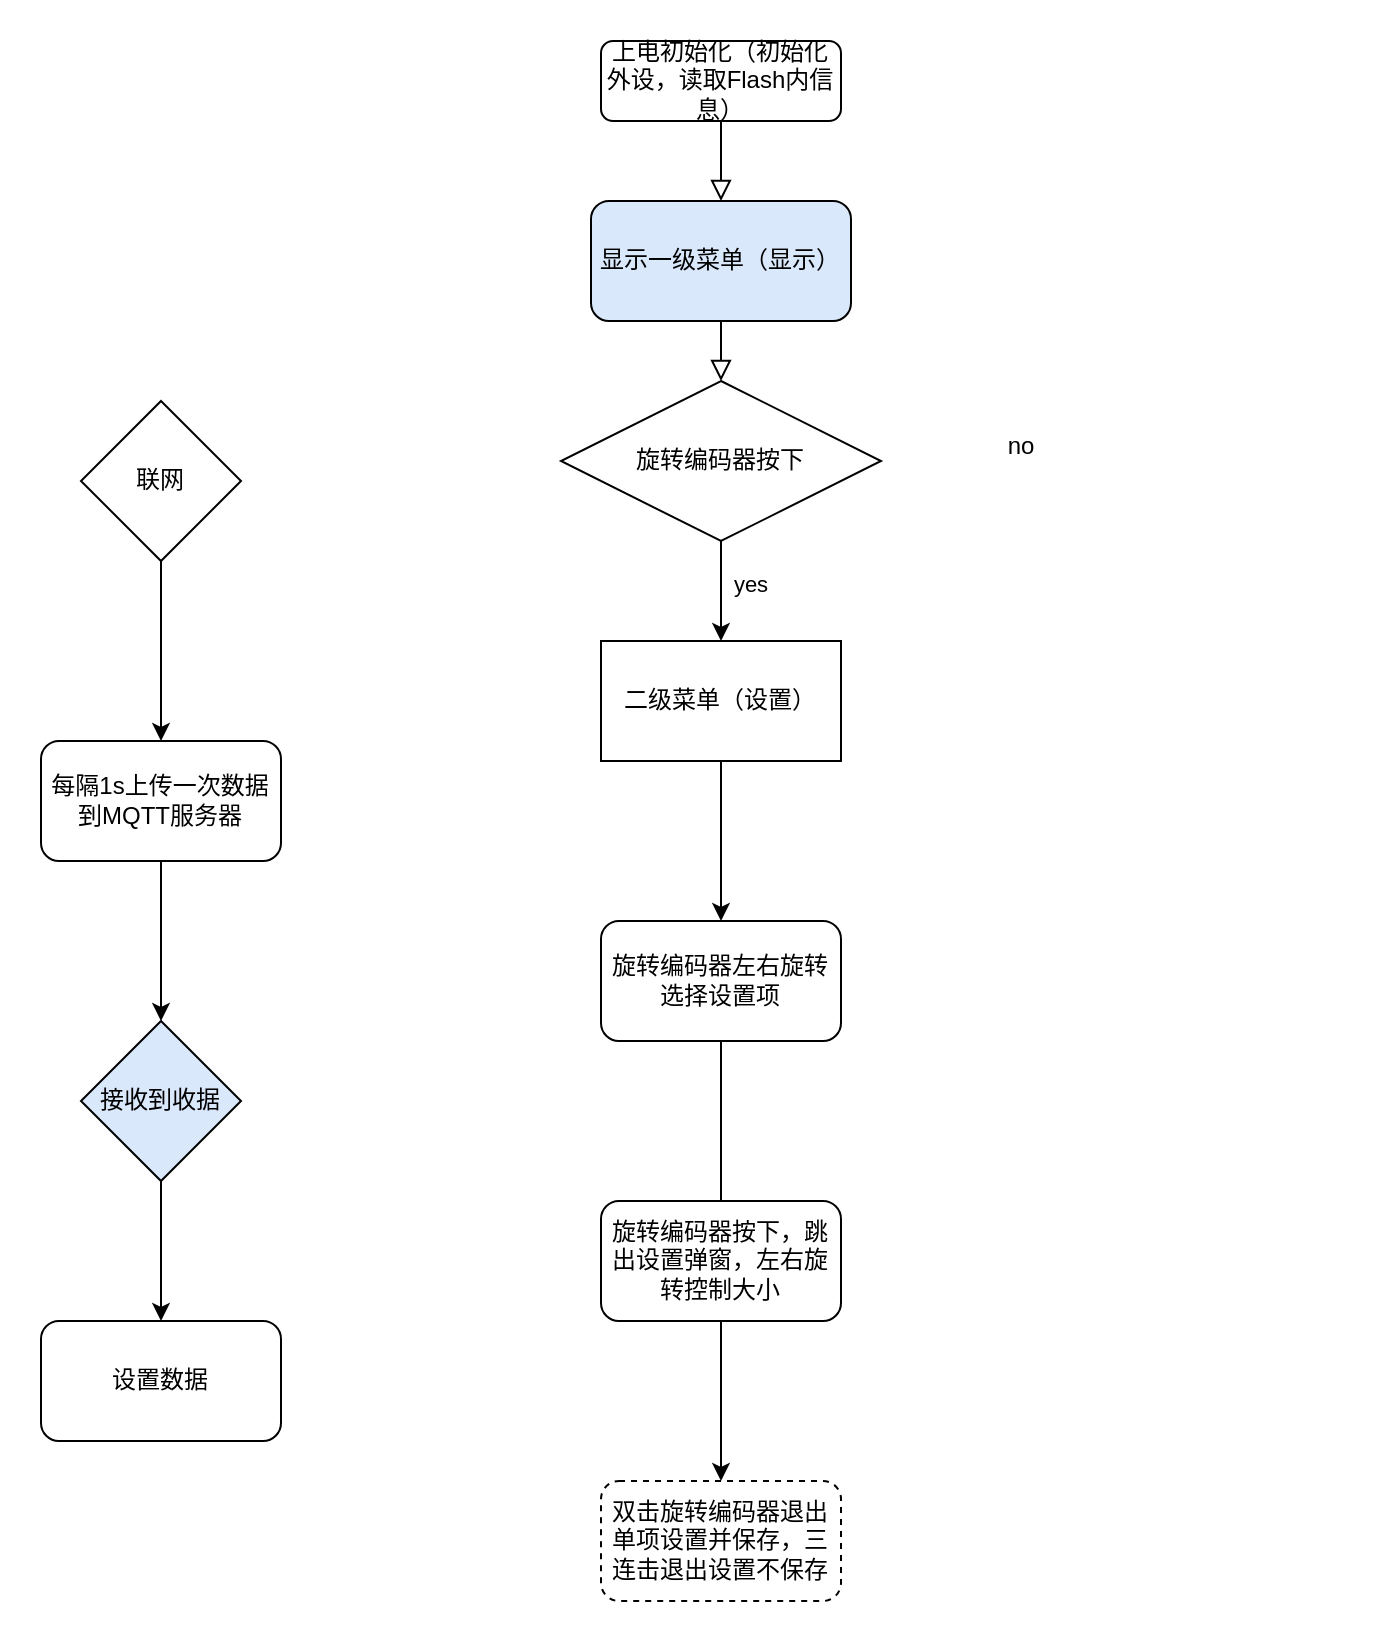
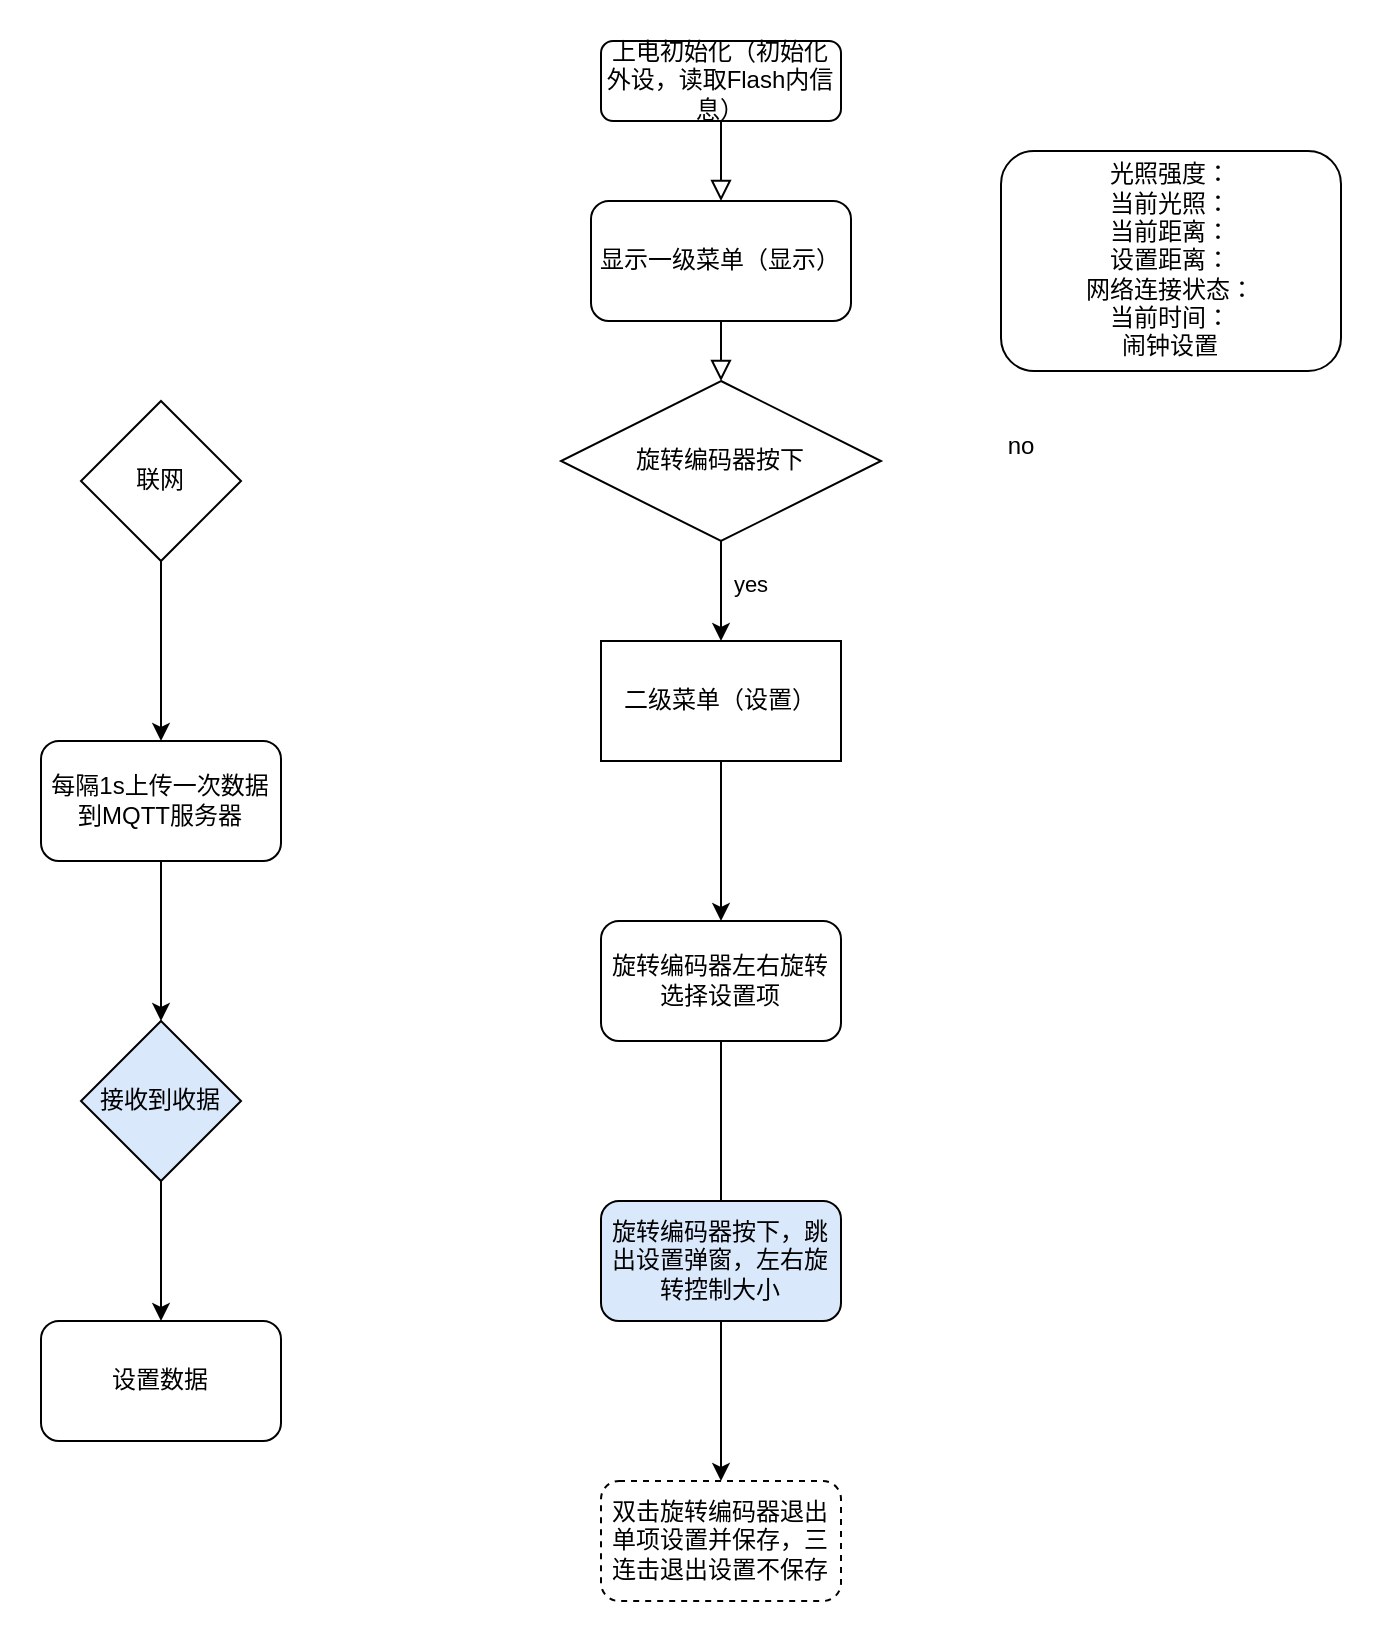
node "显示一级菜单（显示）": fillcolor #dae8fc -> #ffffff
node "光照强度： 当前光照： 当前距离： 设置距离： 网络连接状态： 当前时间： 闹钟设置": added
node "旋转编码器按下，跳出设置弹窗，左右旋转控制大小": fillcolor #ffffff -> #dae8fc
